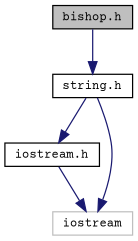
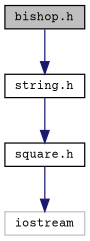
edge "string.h" -> "iostream": removed
node "iostream.h": label "iostream.h" -> "square.h"
